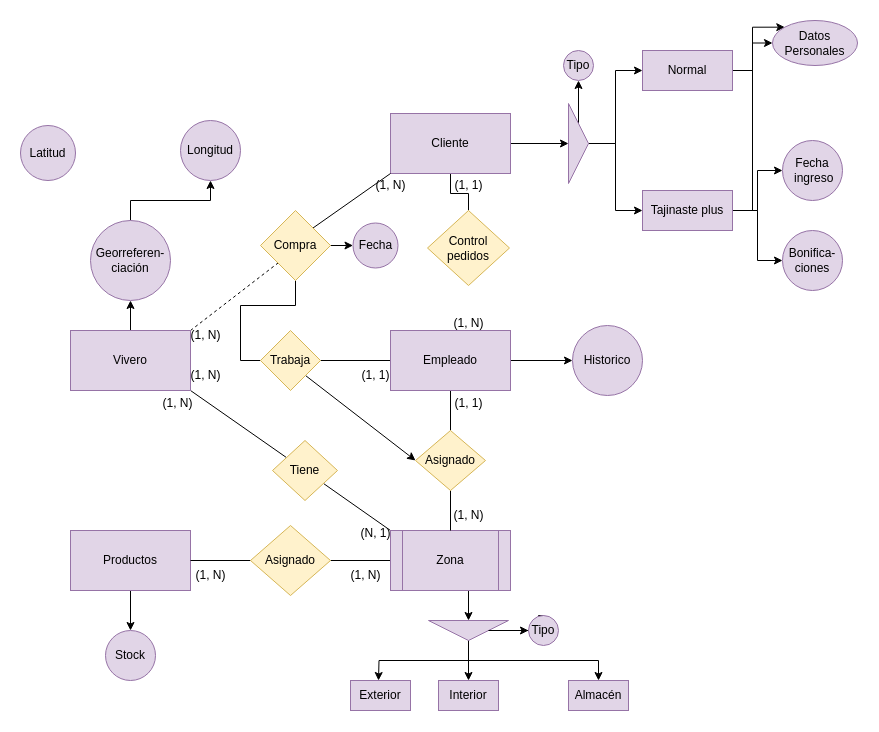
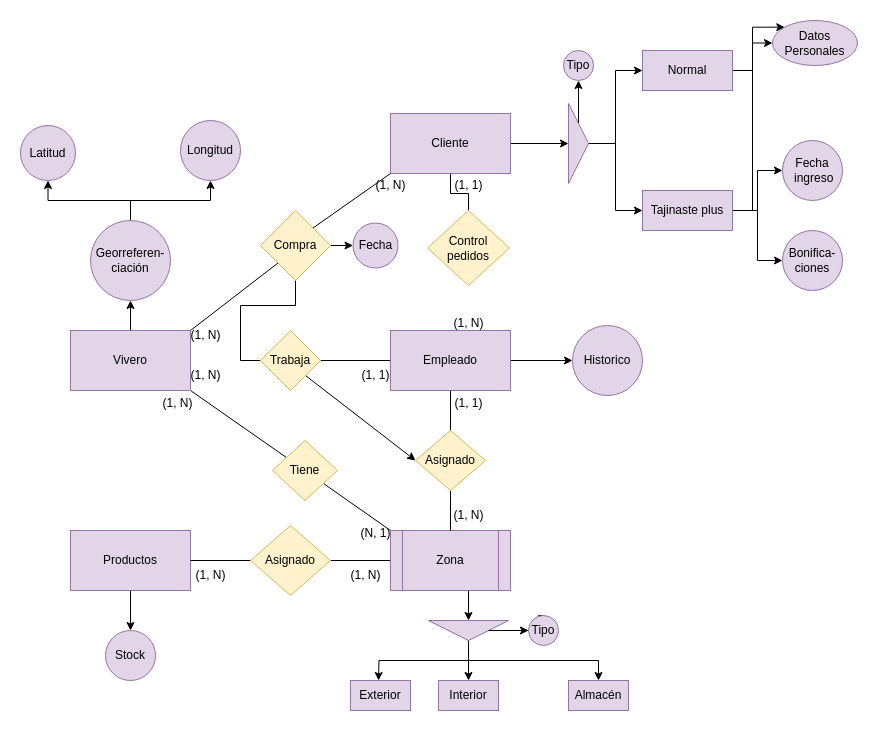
edge "Georreferen- ciación" -> "Latitud": added
edge "Compra" -- "Vivero": style dashed -> solid
